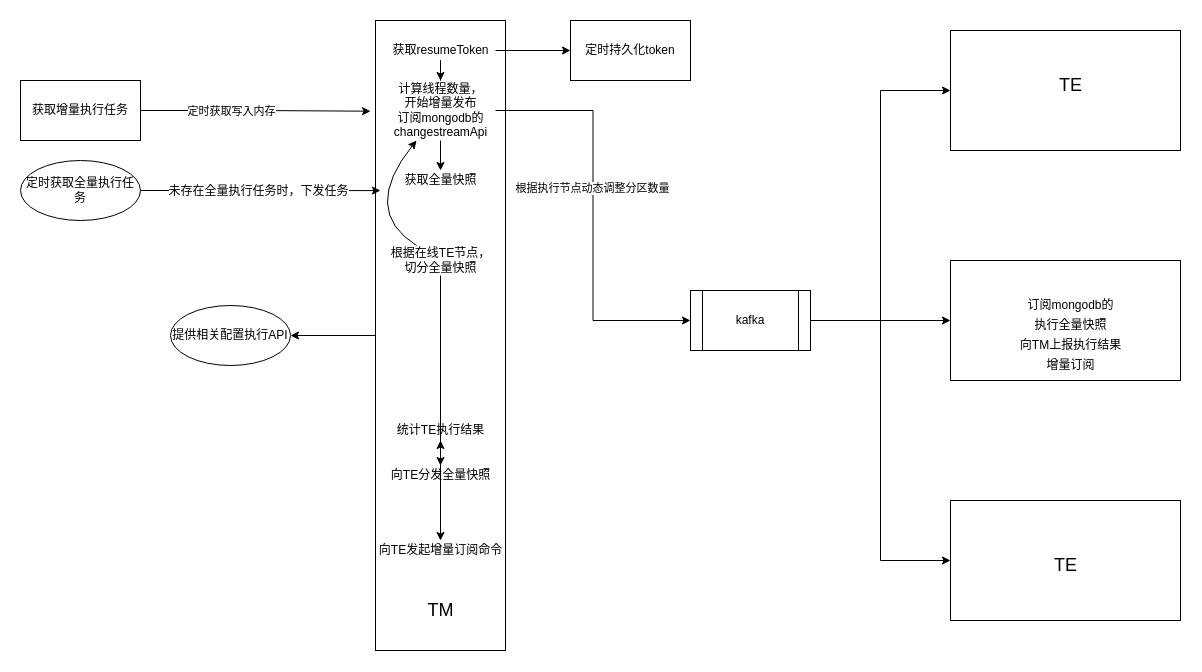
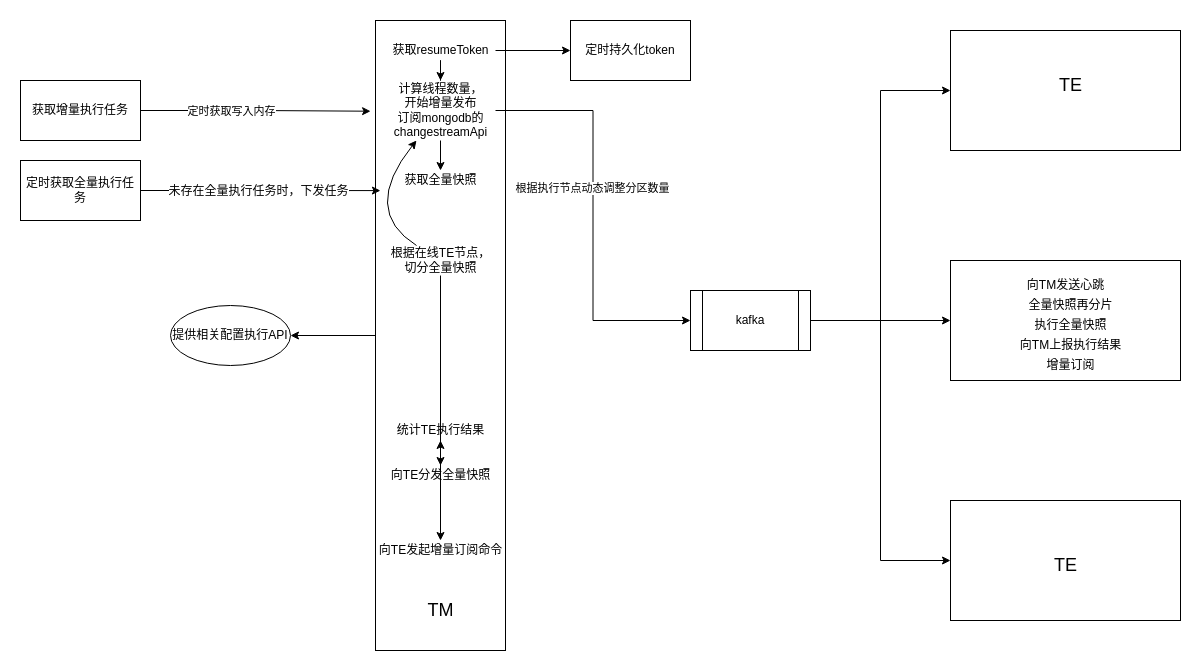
node "定时获取全量执行任务": shape ellipse -> rectangle
node "向TM发送心跳": added
node "订阅mongodb的": label "订阅mongodb的" -> "全量快照再分片"
